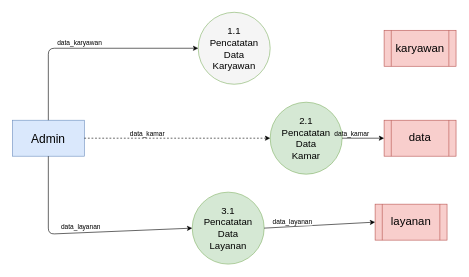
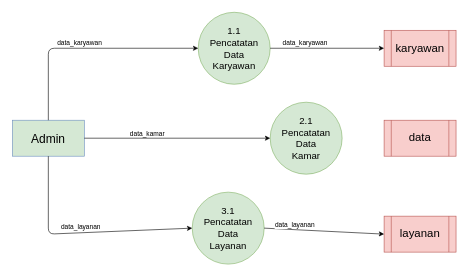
node "1.1 Pencatatan Data Karyawan": fillcolor #f5f5f5 -> #d5e8d4
edge "1.1 Pencatatan Data Karyawan" -> "karyawan": added, label "data_karyawan"
node "Admin": fillcolor #dae8fc -> #d5e8d4
edge "Admin" -> "2.1 Pencatatan Data Kamar": style dashed -> solid
edge "2.1 Pencatatan Data Kamar" -> "data": removed, label "data_kamar"
node "layanan": moved (411, 222) -> (420, 234)
